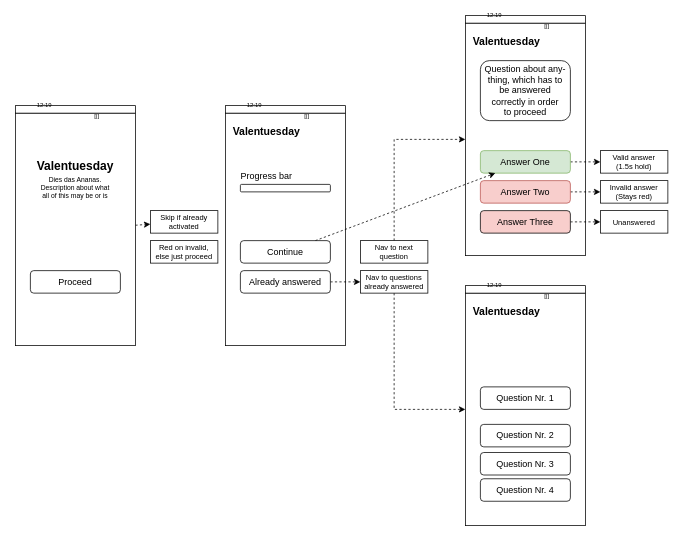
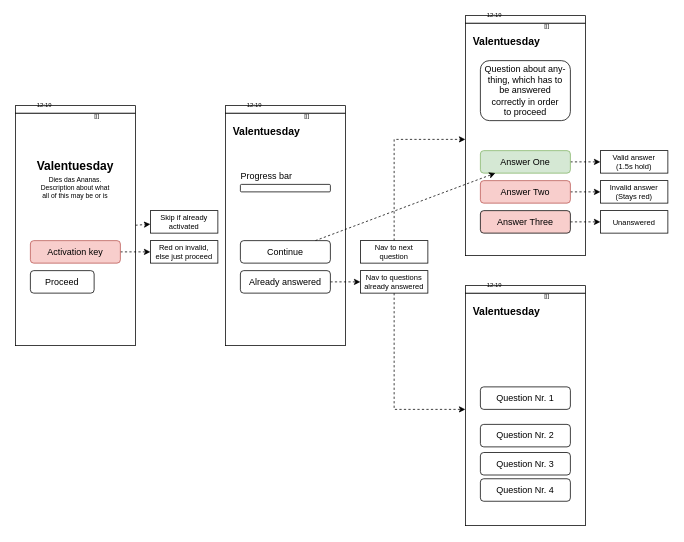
node "Activation key": added
edge "Activation key" -> "Red on invalid, else just proceed": added
node "Proceed": size 90x23 -> 64x23
